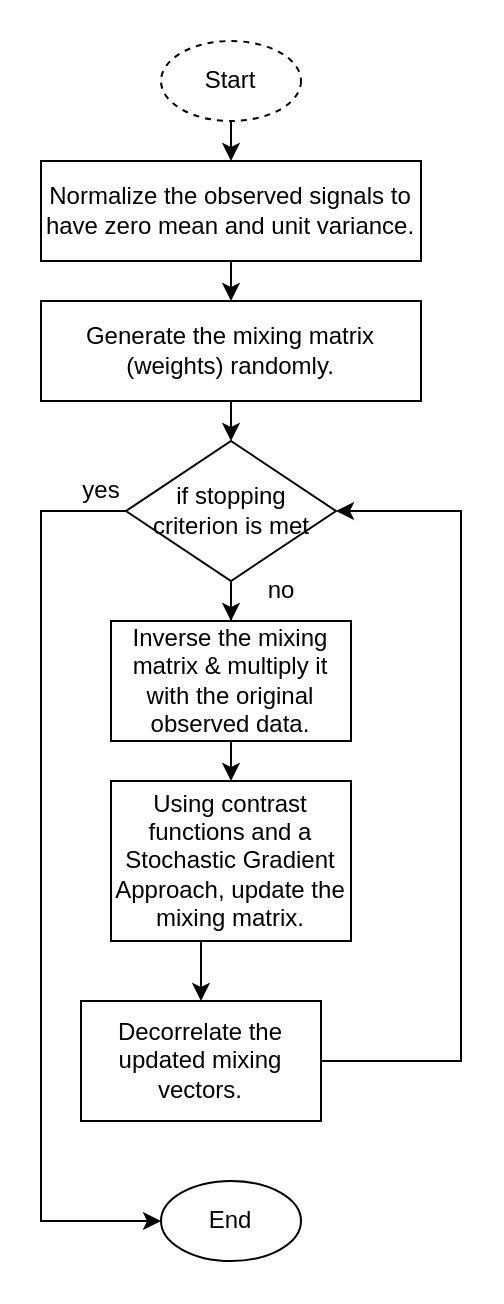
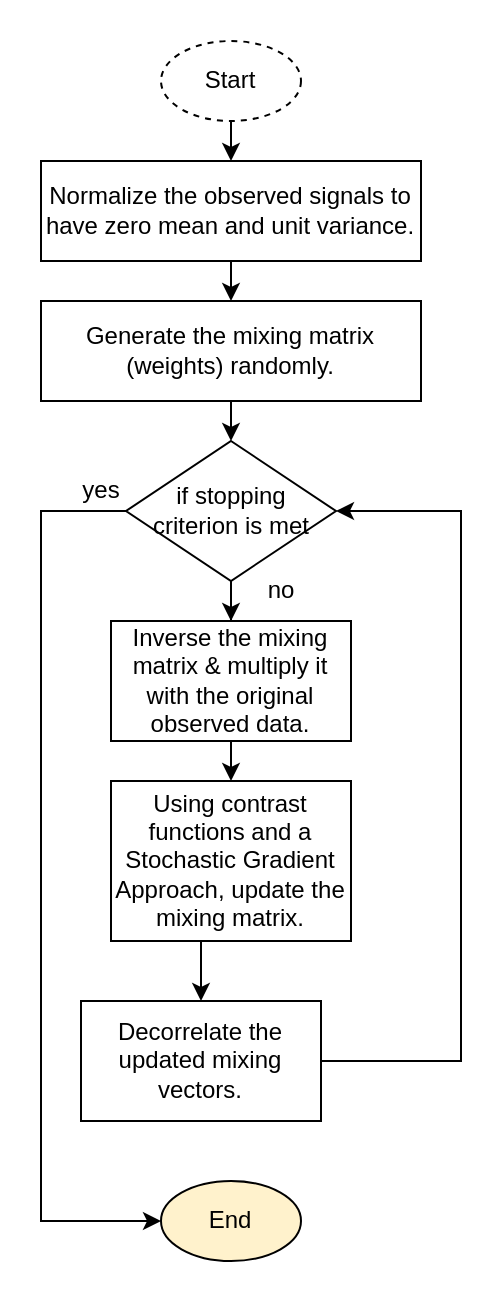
node "End": fillcolor #ffffff -> #fff2cc
